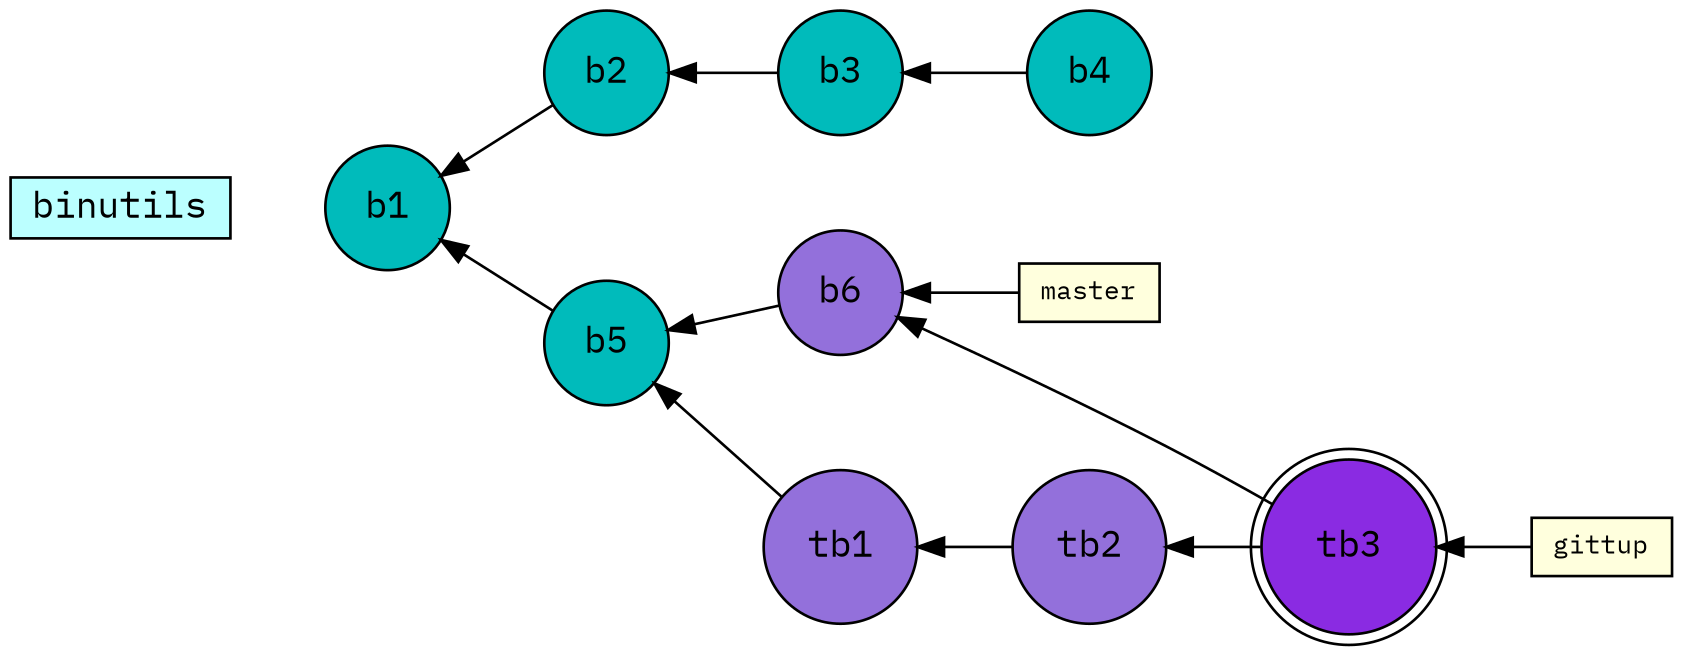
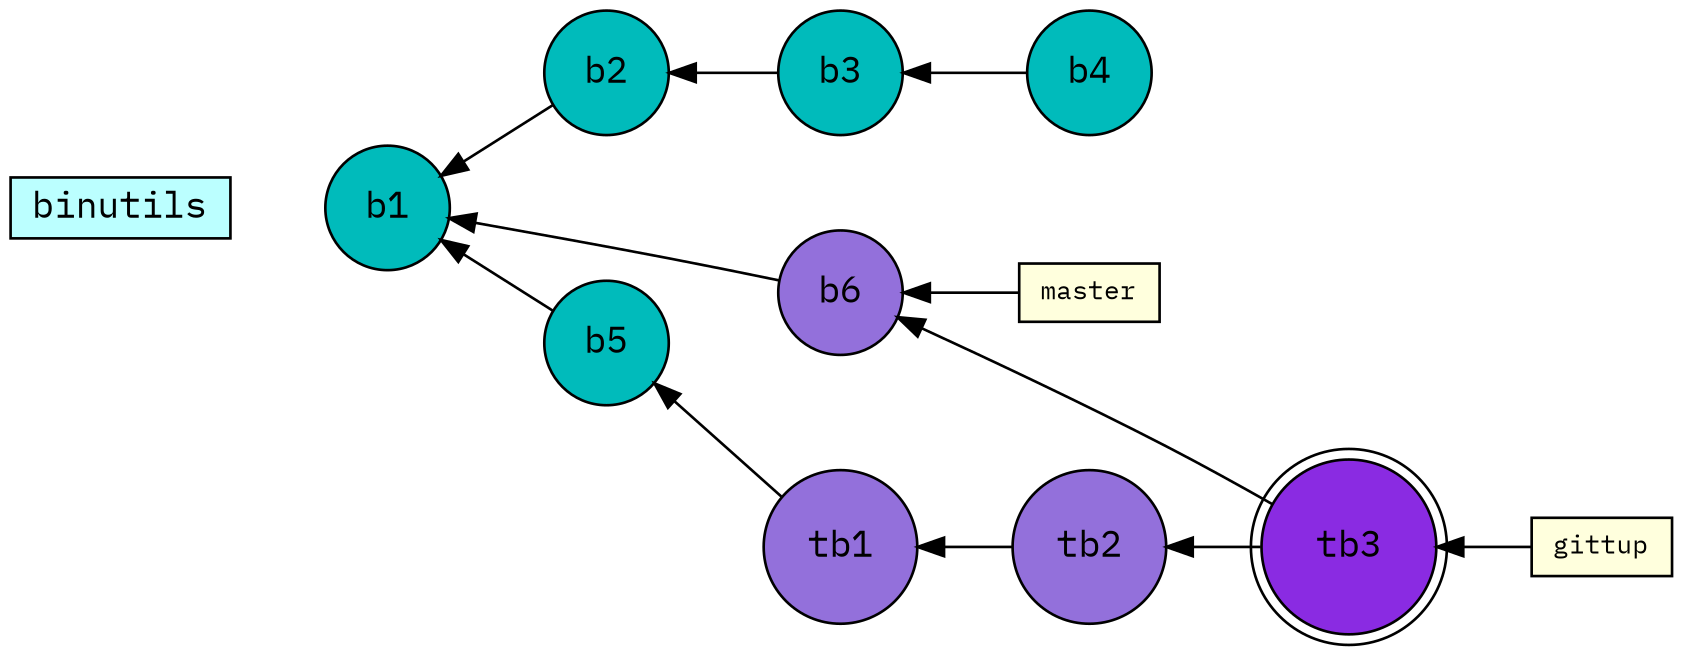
edge "b6" -> "b5": now "b6" -> "b1"
